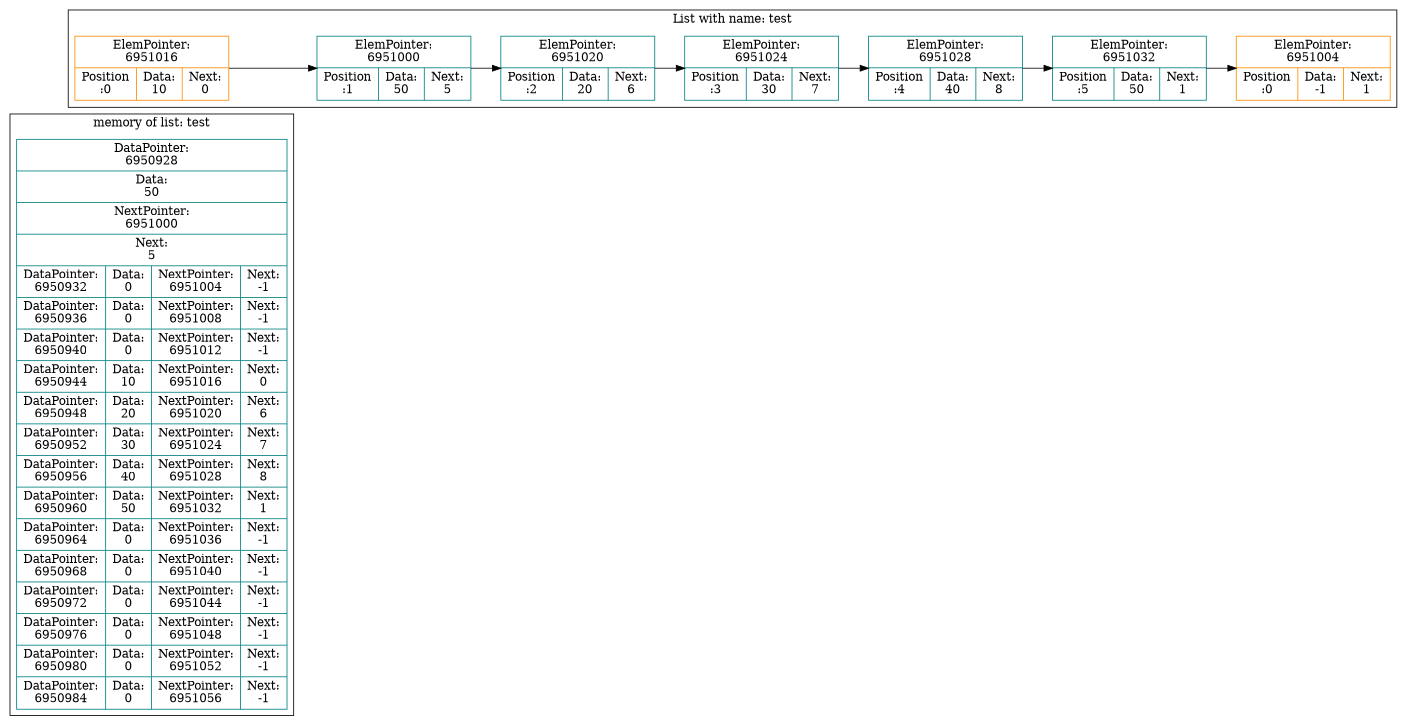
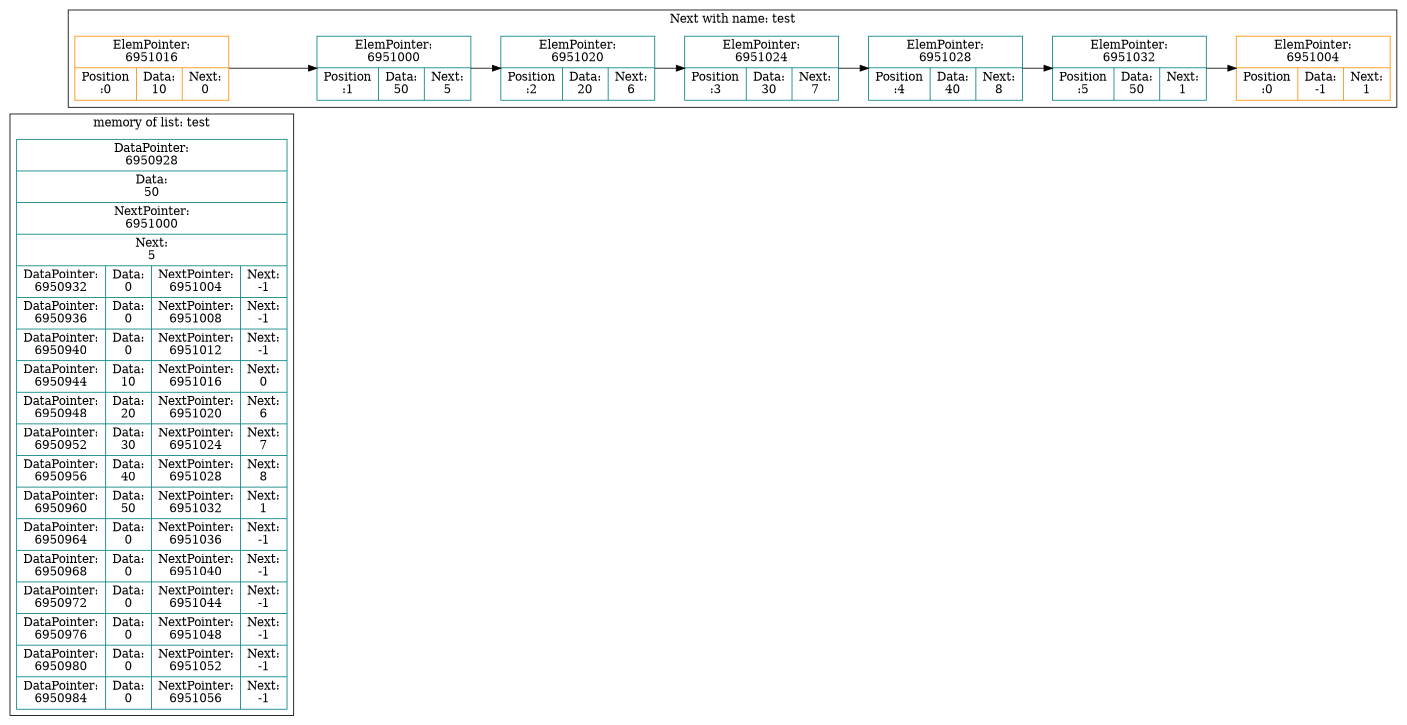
cluster "List with name: test": label "List with name: test" -> "Next with name: test"
